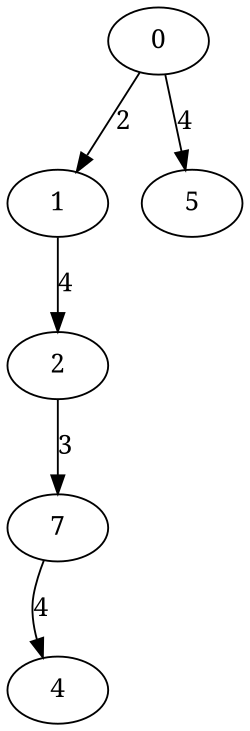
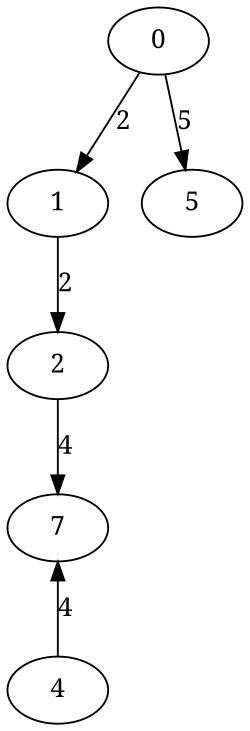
edge "0" -> "5": label "4" -> "5"
edge "1" -> "2": label "4" -> "2"
edge "2" -> "7": label "3" -> "4"
edge "7" -> "4": reversed
